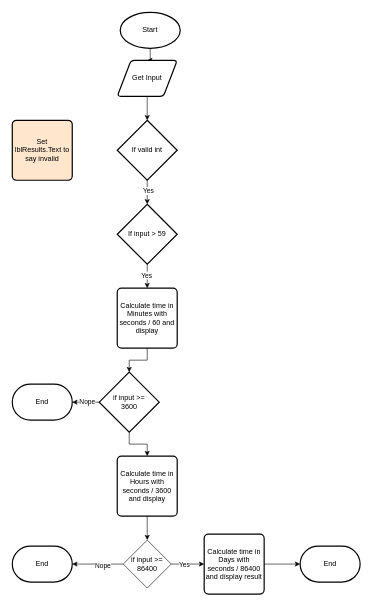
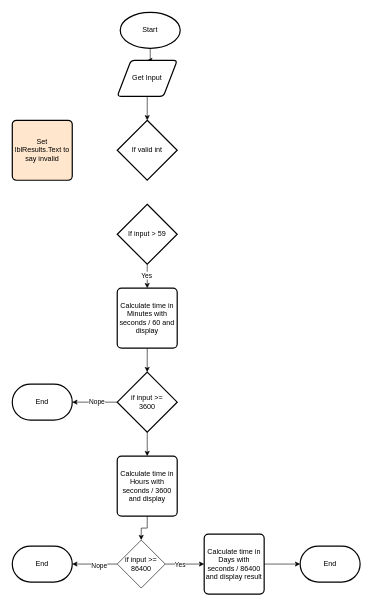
edge "If valid int" -> "If input > 59": removed, label "Yes"
node "if input >= 3600": moved (129, 402) -> (147, 402)
node "if input >= 86400": moved (147, 564) -> (141, 564)
